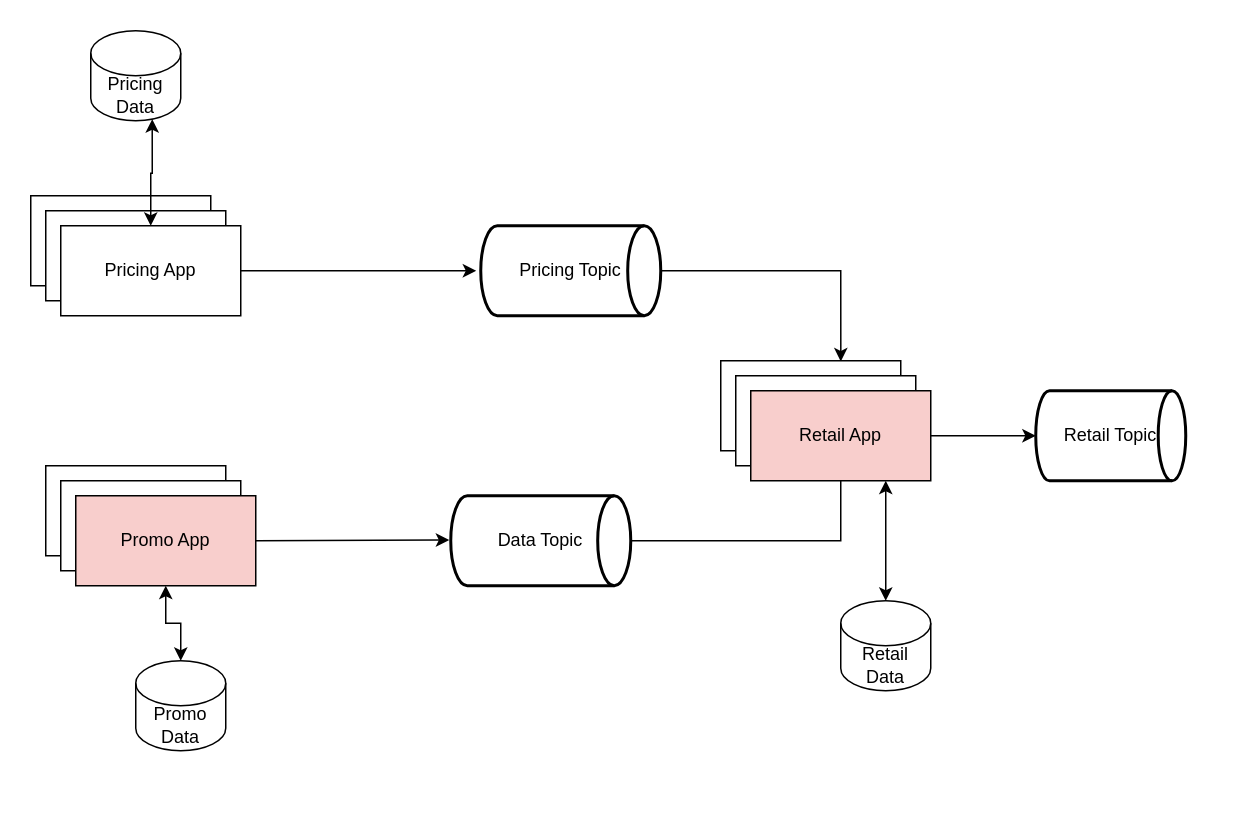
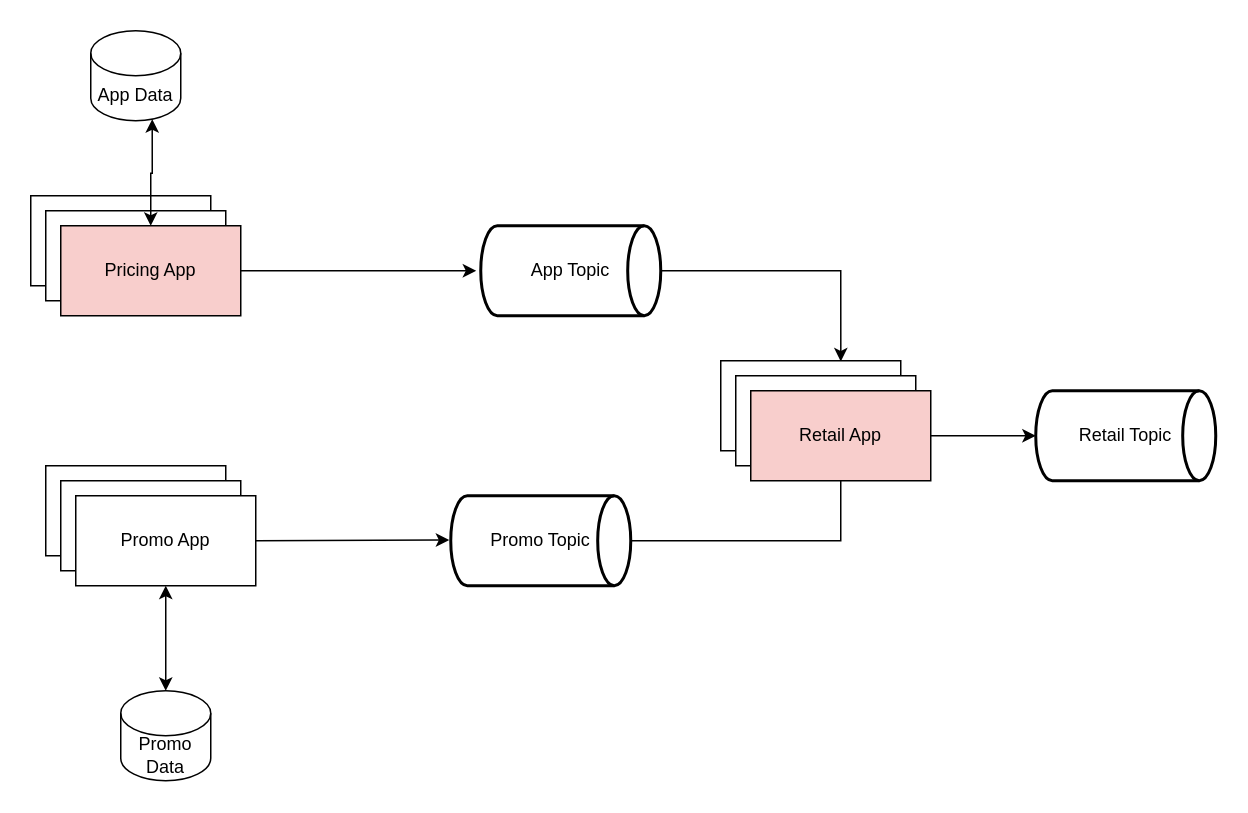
node "Pricing Data": label "Pricing Data" -> "App Data"
node "Pricing App": fillcolor #ffffff -> #f8cecc
node "Pricing Topic": label "Pricing Topic" -> "App Topic"
node "Retail Topic": size 150x90 -> 180x90
node "Promo App": fillcolor #f8cecc -> #ffffff
node "Data Topic": label "Data Topic" -> "Promo Topic"
edge "Retail App" -- "Retail Data": removed
node "Retail Data": removed
node "Promo Data": moved (181, 706) -> (166, 736)
